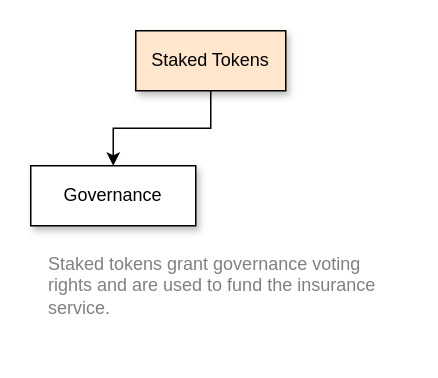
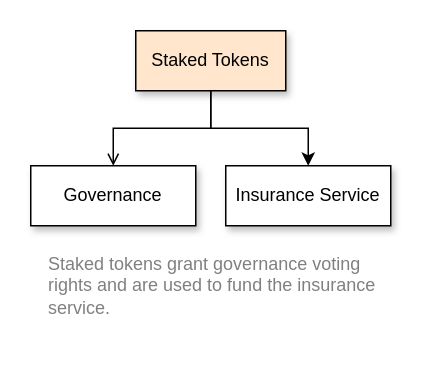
edge "Staked Tokens" -> "Insurance Service": added
edge "Staked Tokens" -> "Governance": arrowhead classic -> open
node "Insurance Service": added
